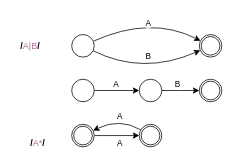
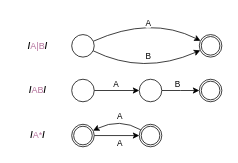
node "/A|B/": moved (30, 46) -> (38, 46)
node "/AB/": added
node "/A*/": moved (38, 143) -> (38, 135)
